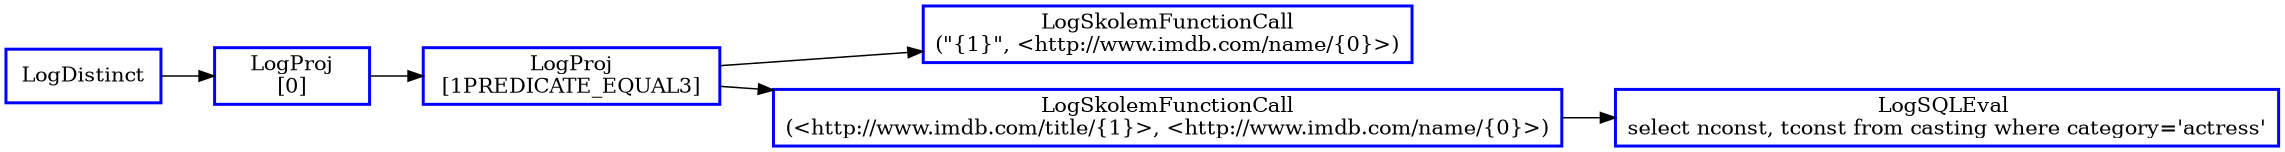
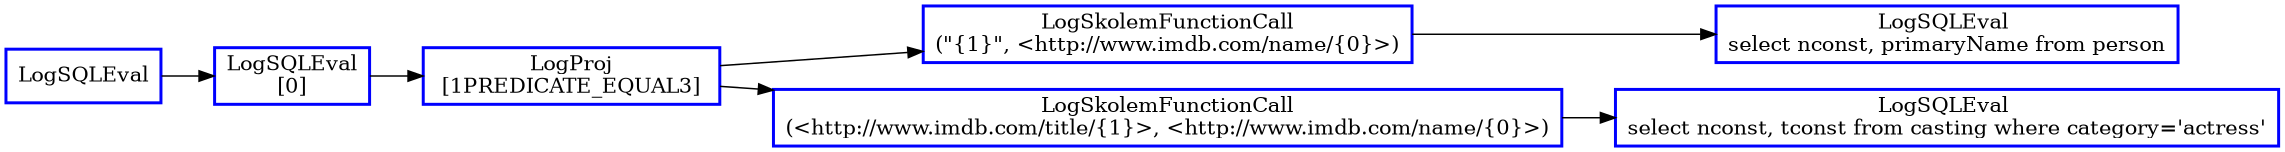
node "LogSQLEval select nconst, primaryName from person": added
node "LogDistinct": label "LogDistinct" -> "LogSQLEval"
node "LogProj [0]": label "LogProj [0]" -> "LogSQLEval [0]"
